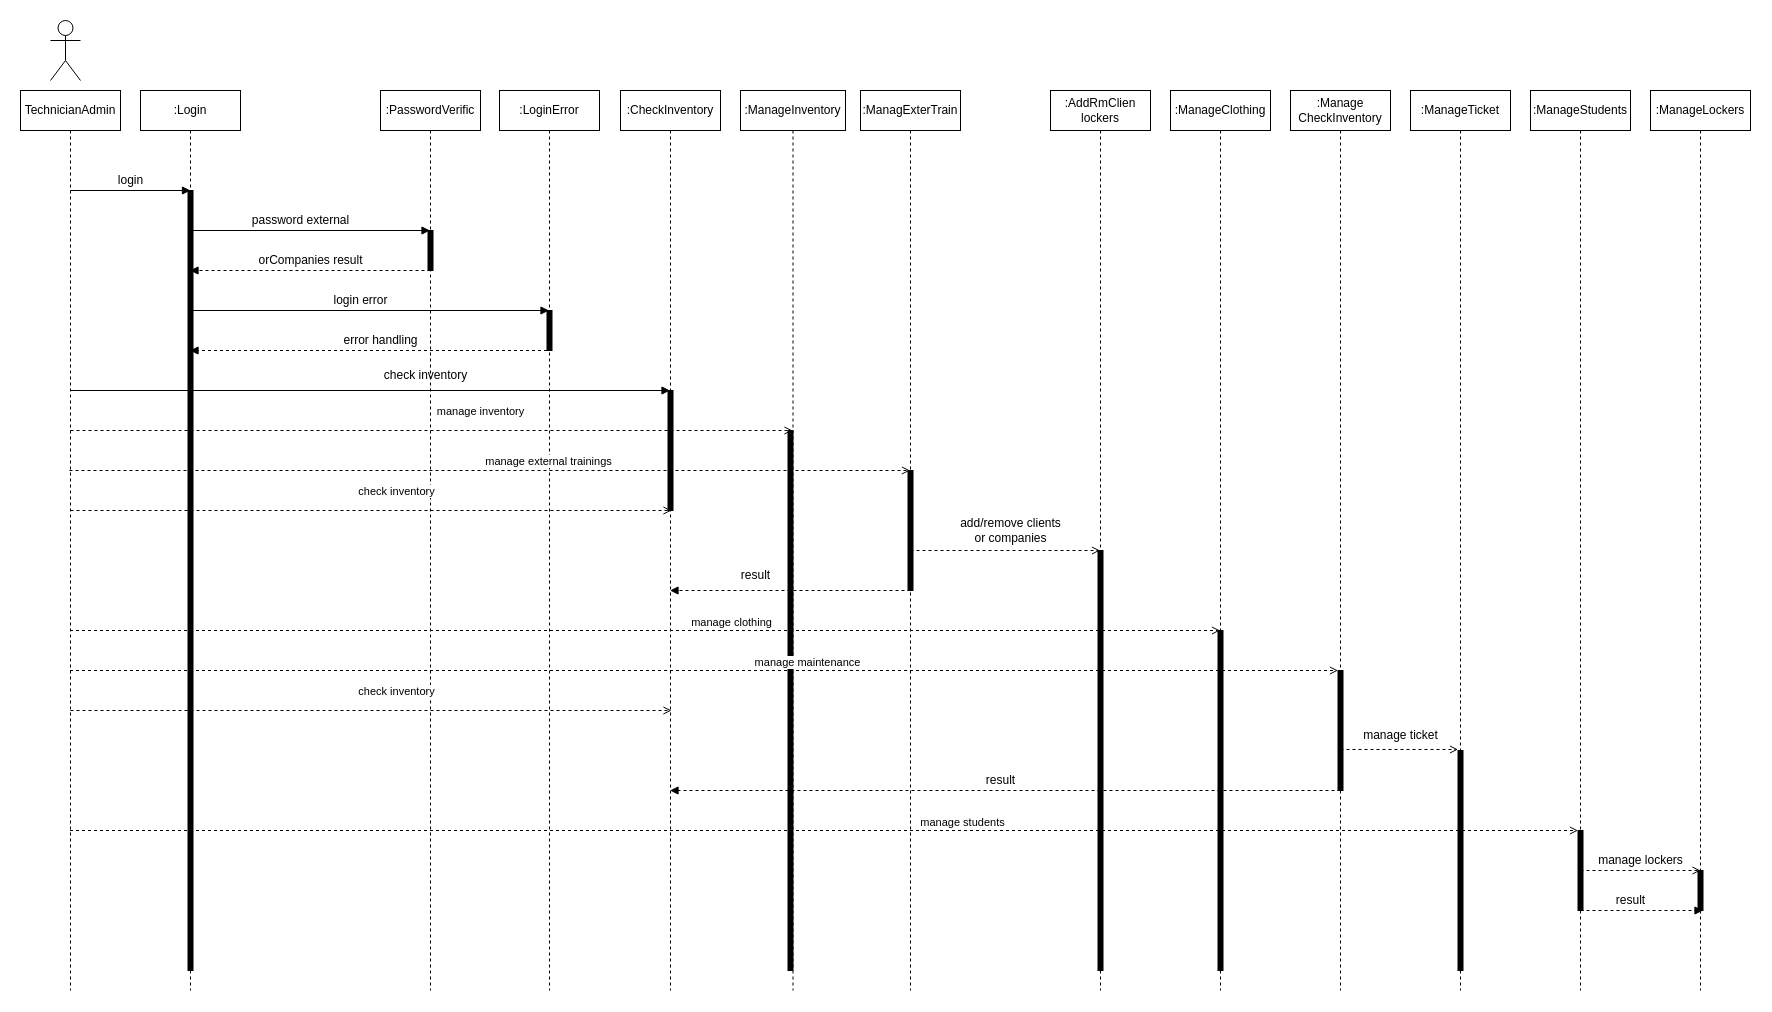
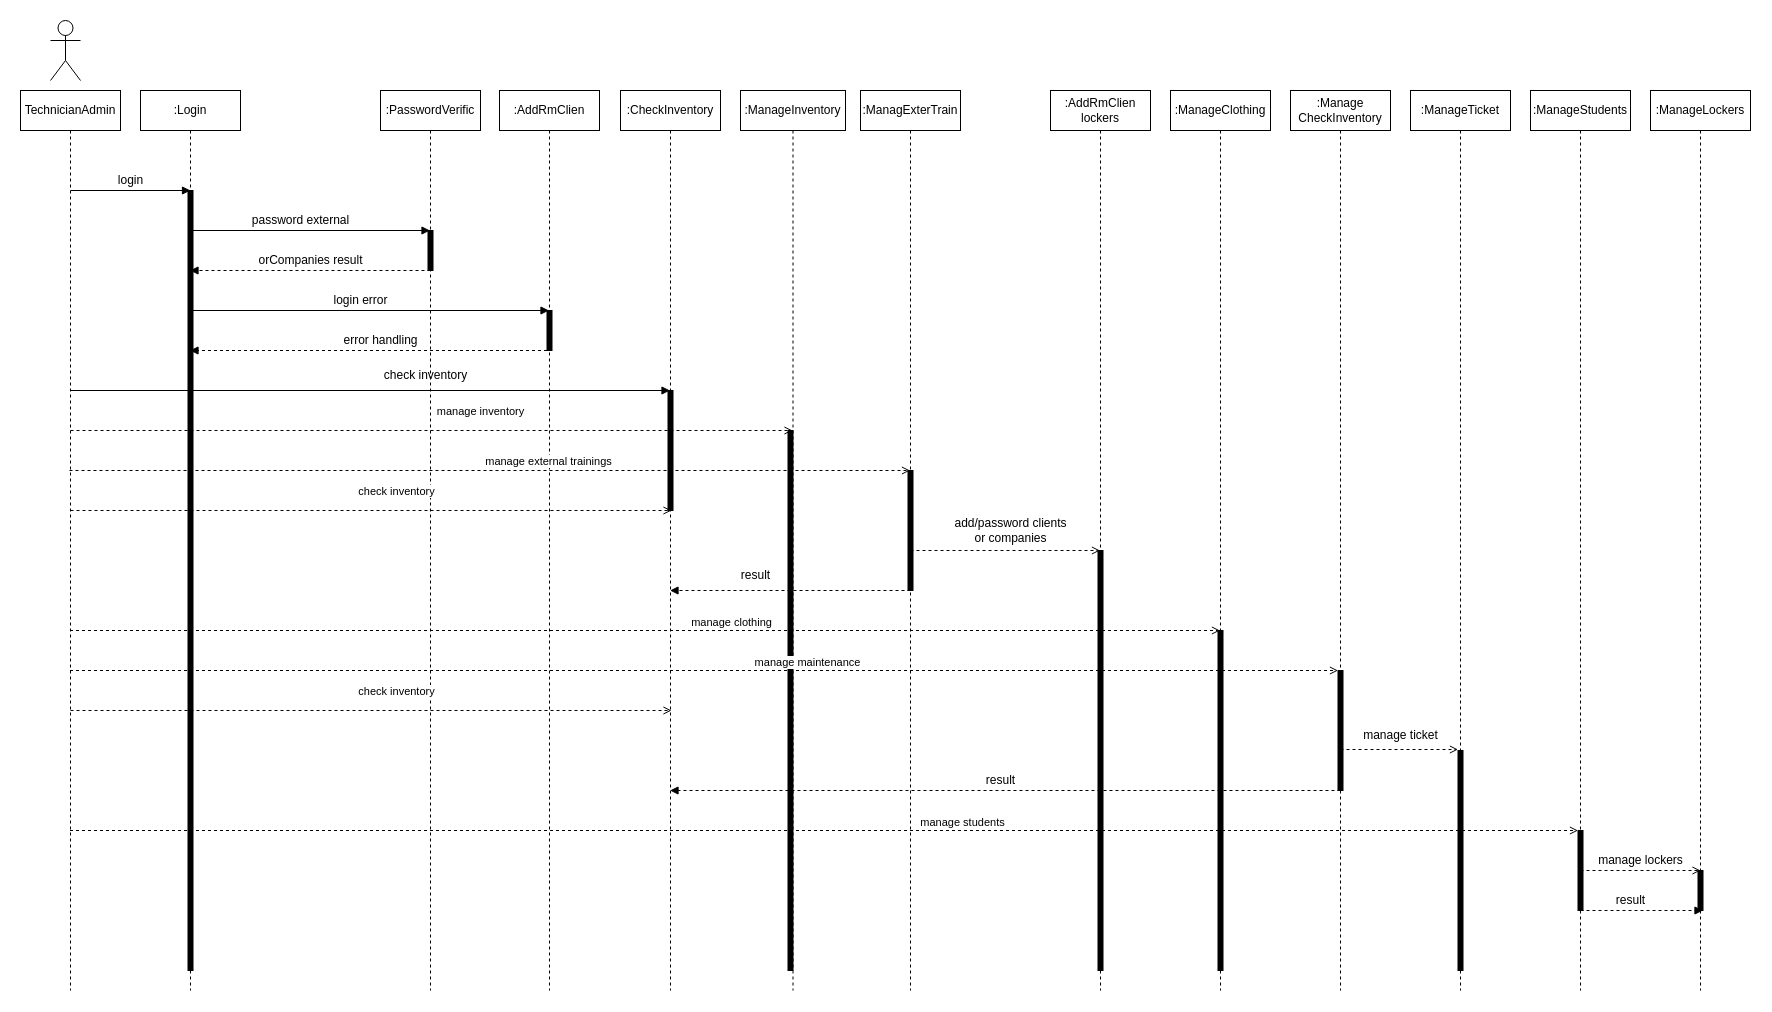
node ":LoginError": label ":LoginError" -> ":AddRmClien"
node "add/remove clients or companies": label "add/remove clients or companies" -> "add/password clients or companies"
